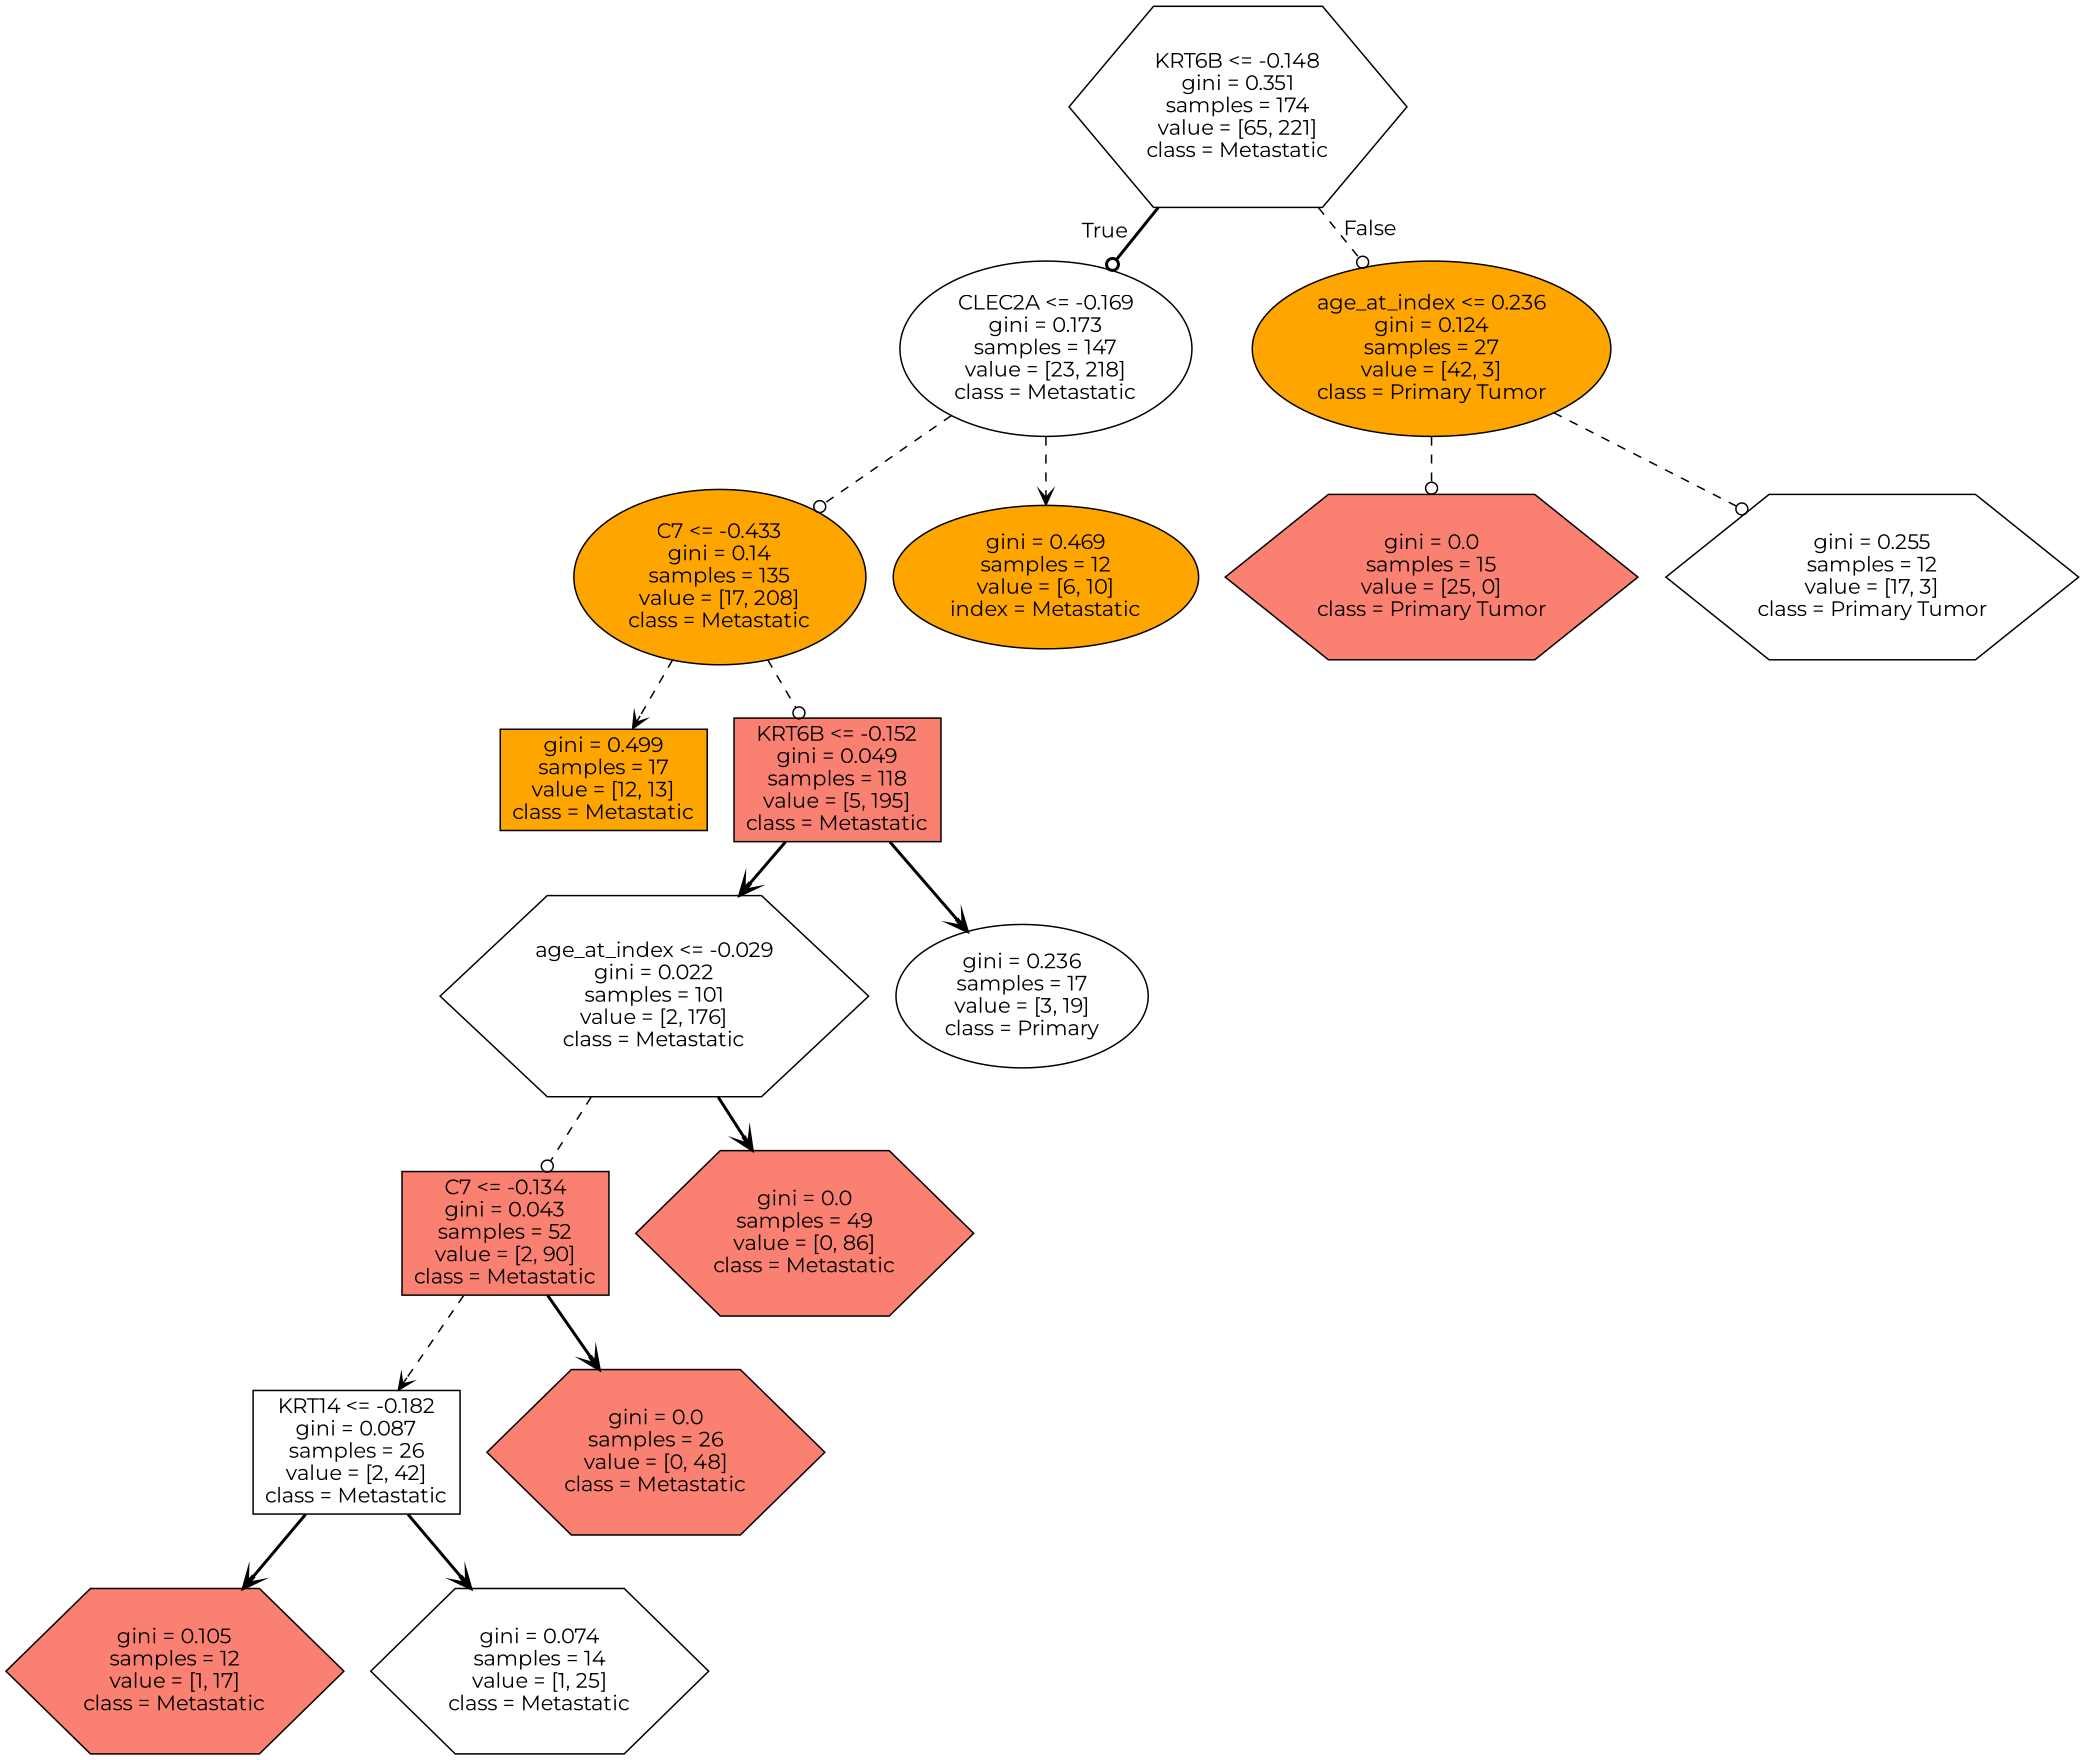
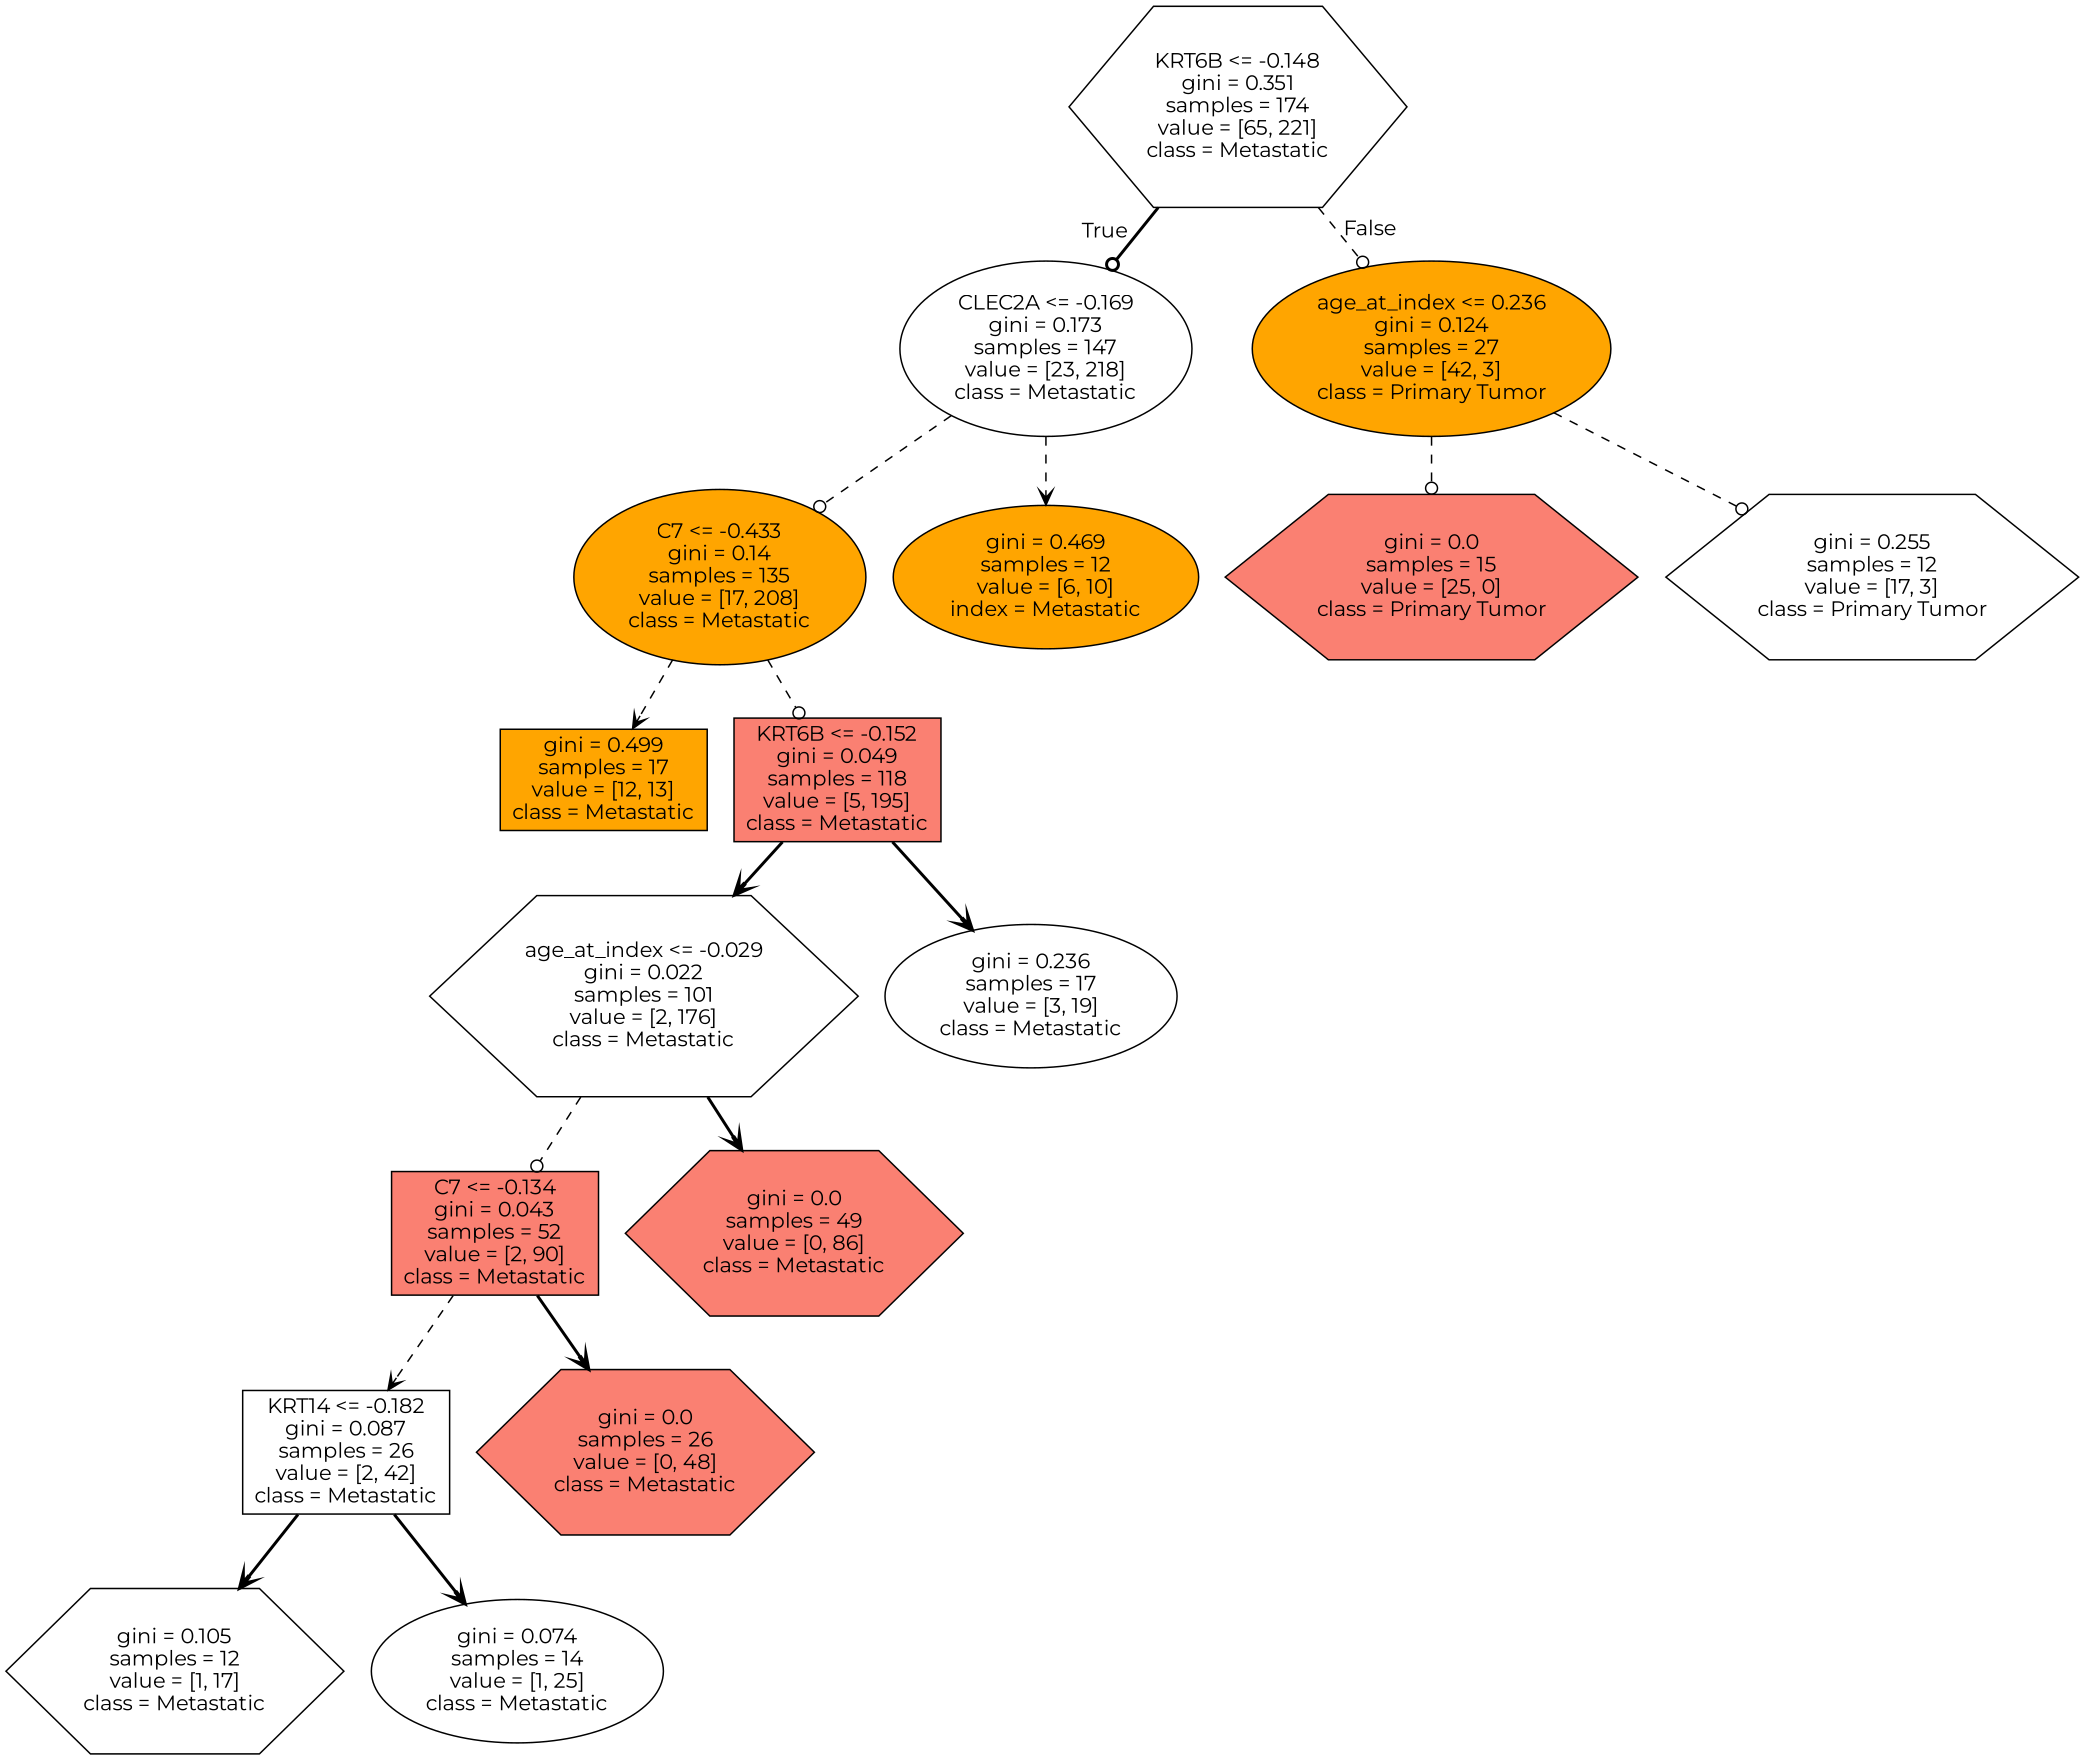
node "gini = 0.236 samples = 17 value = [3, 19] class = Primary": label "gini = 0.236 samples = 17 value = [3, 19] class = Primary" -> "gini = 0.236 samples = 17 value = [3, 19] class = Metastatic"
node "gini = 0.105 samples = 12 value = [1, 17] class = Metastatic": fillcolor salmon -> white
node "gini = 0.074 samples = 14 value = [1, 25] class = Metastatic": shape hexagon -> ellipse
